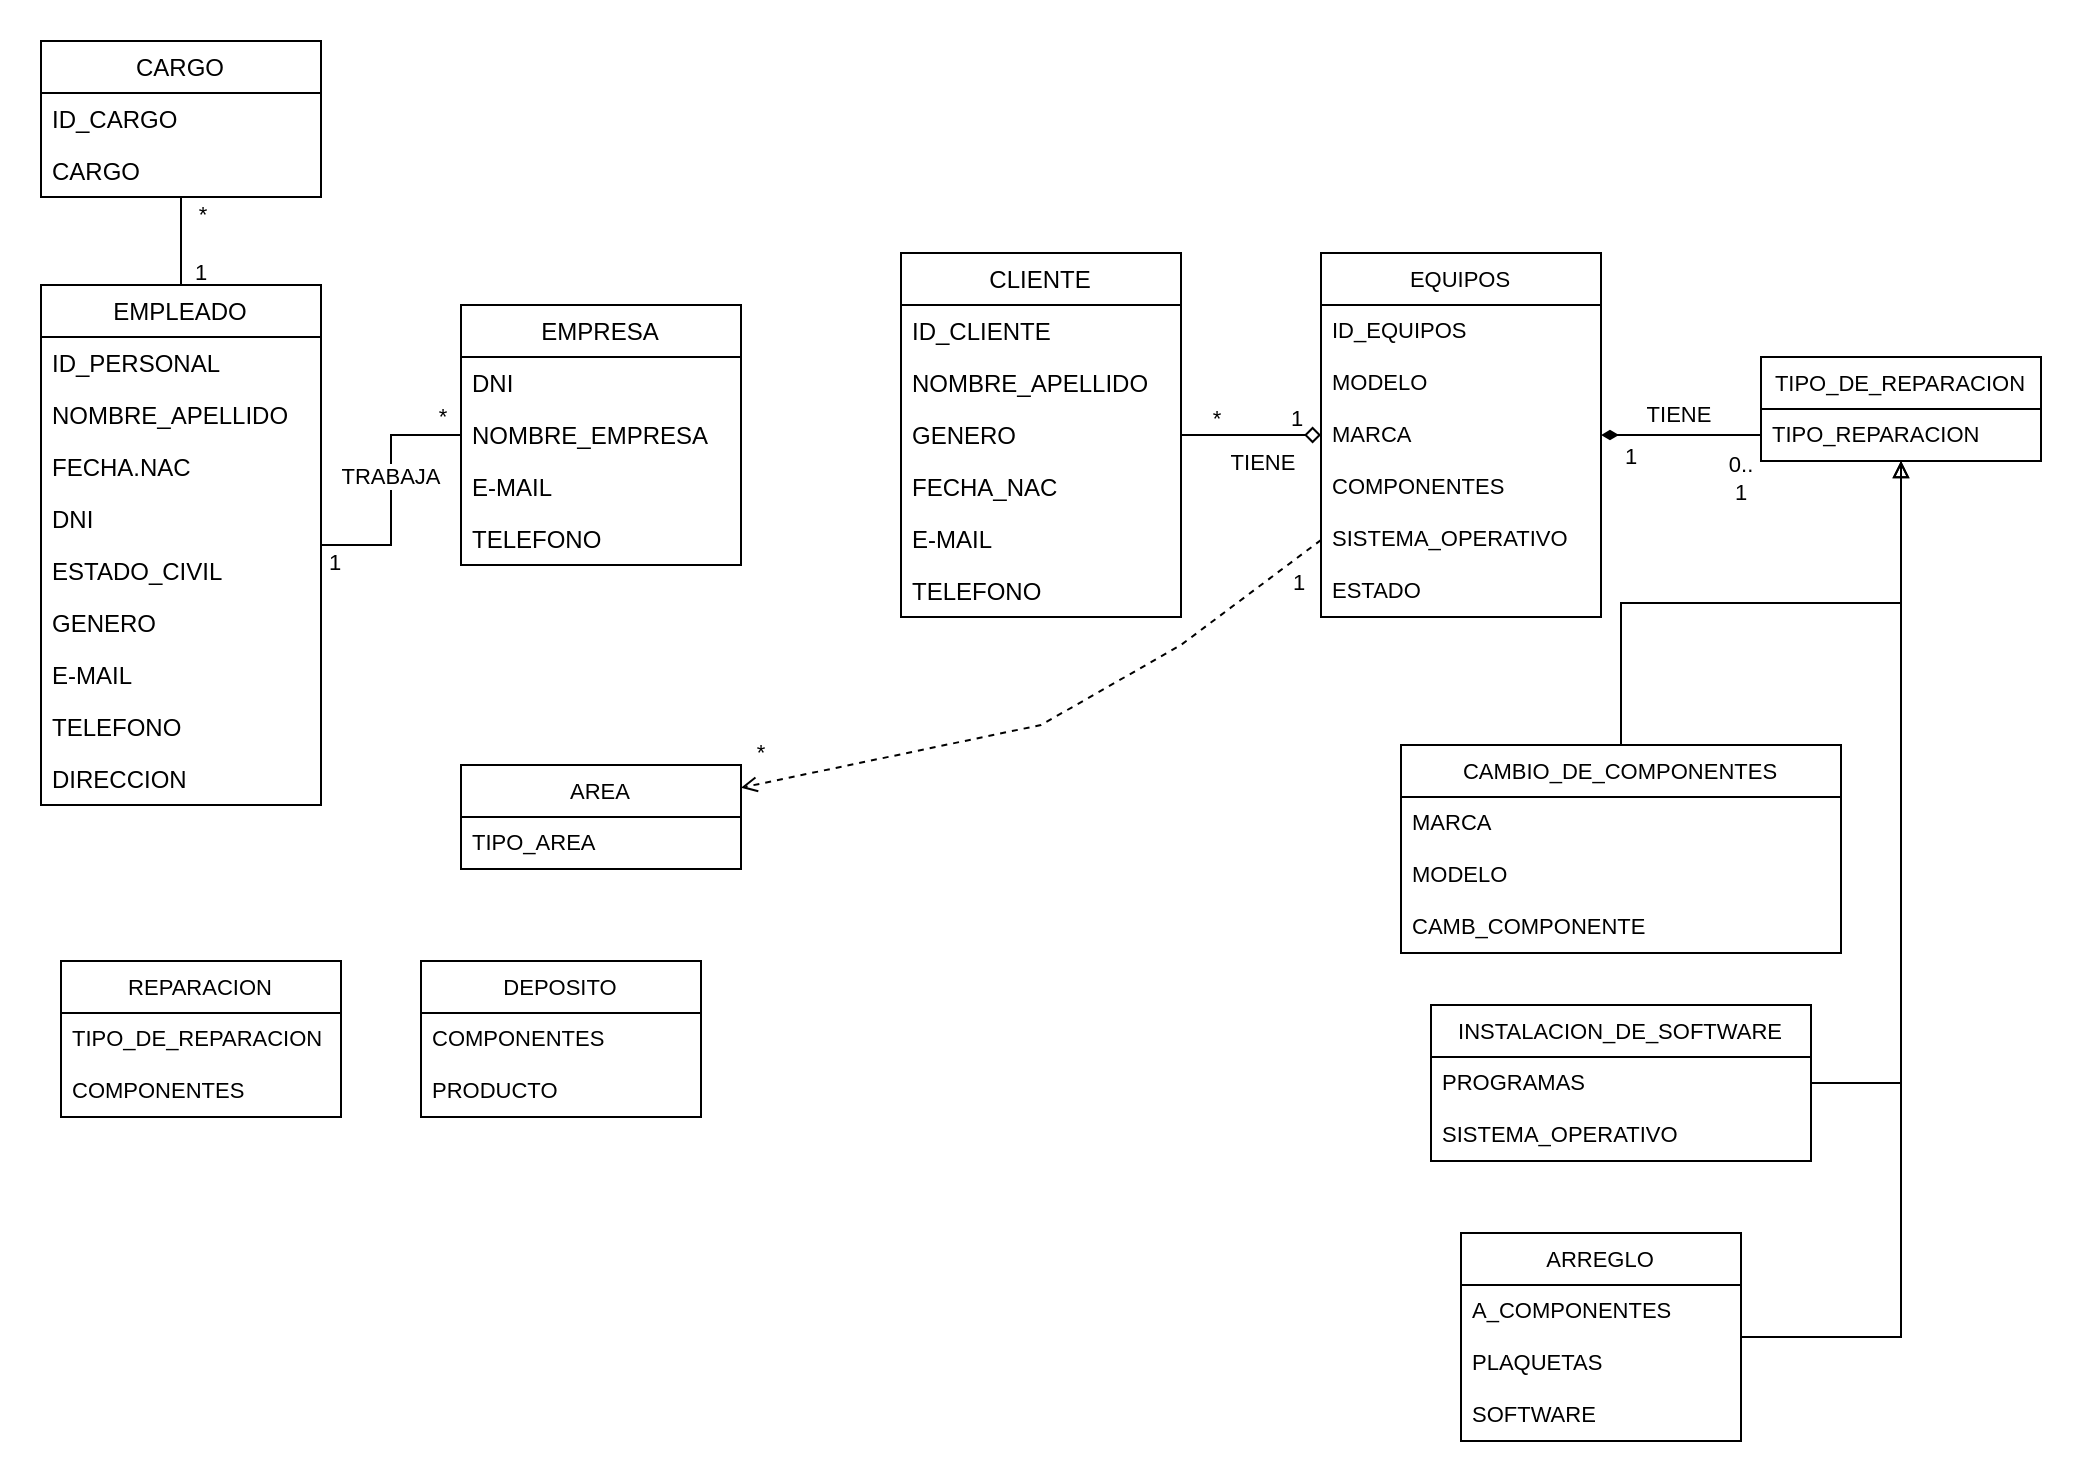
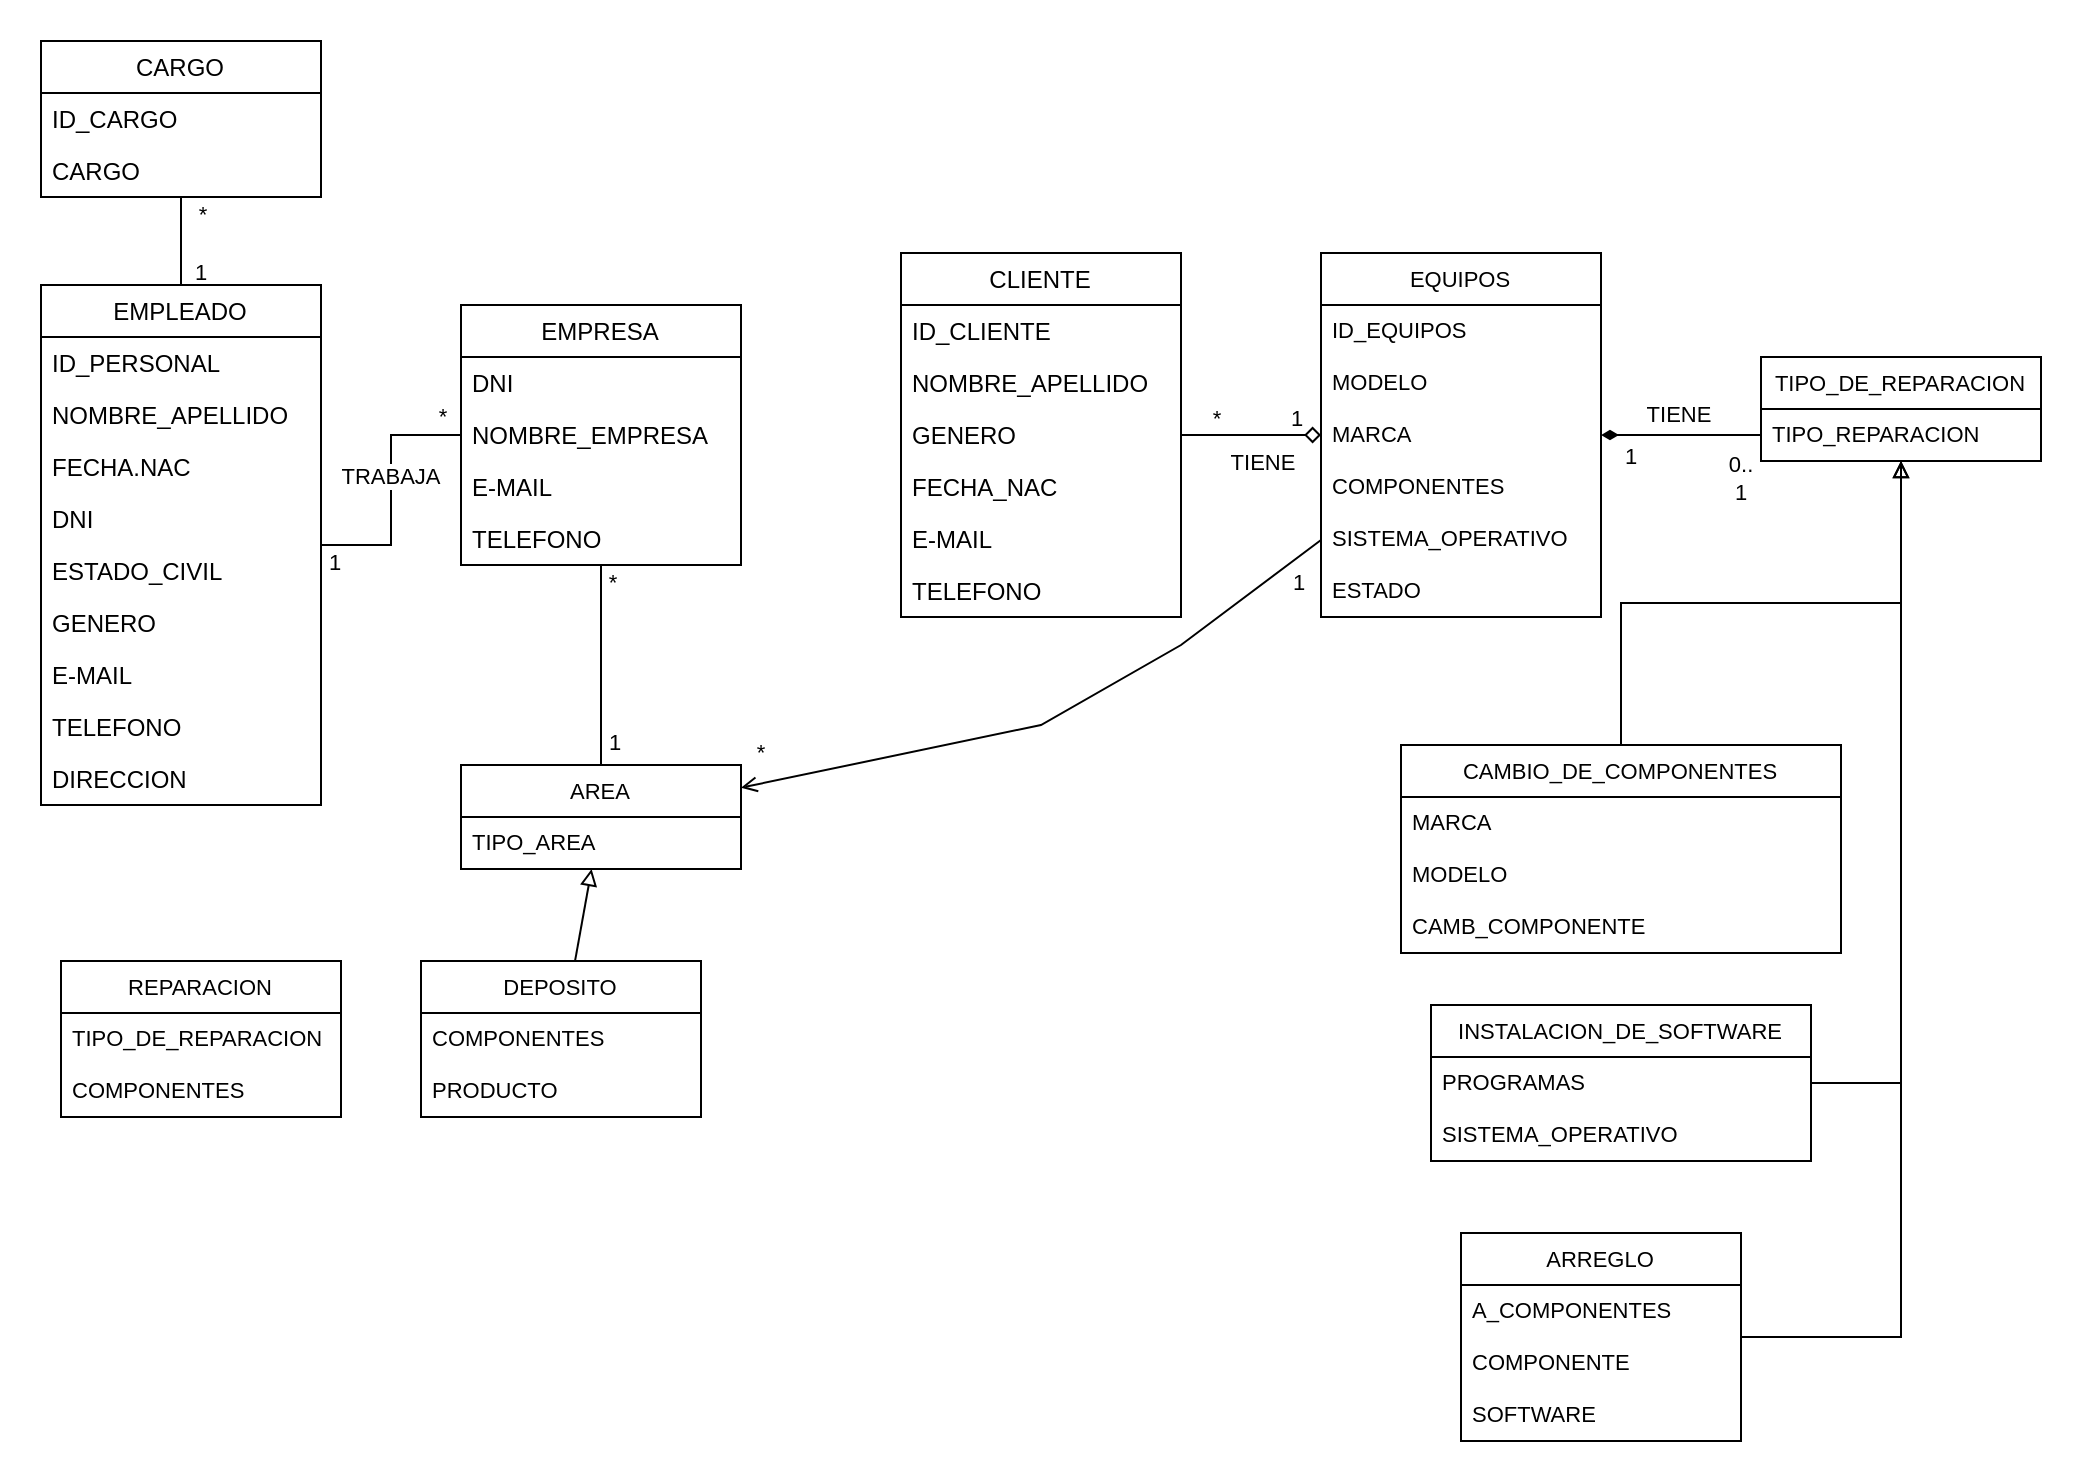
edge "EMPRESA" -- "AREA": added, labels "*", "1"
edge "EQUIPOS" -> "AREA": style dashed -> solid
edge "DEPOSITO" -> "AREA": added
node "PLAQUETAS": label "PLAQUETAS" -> "COMPONENTE"
